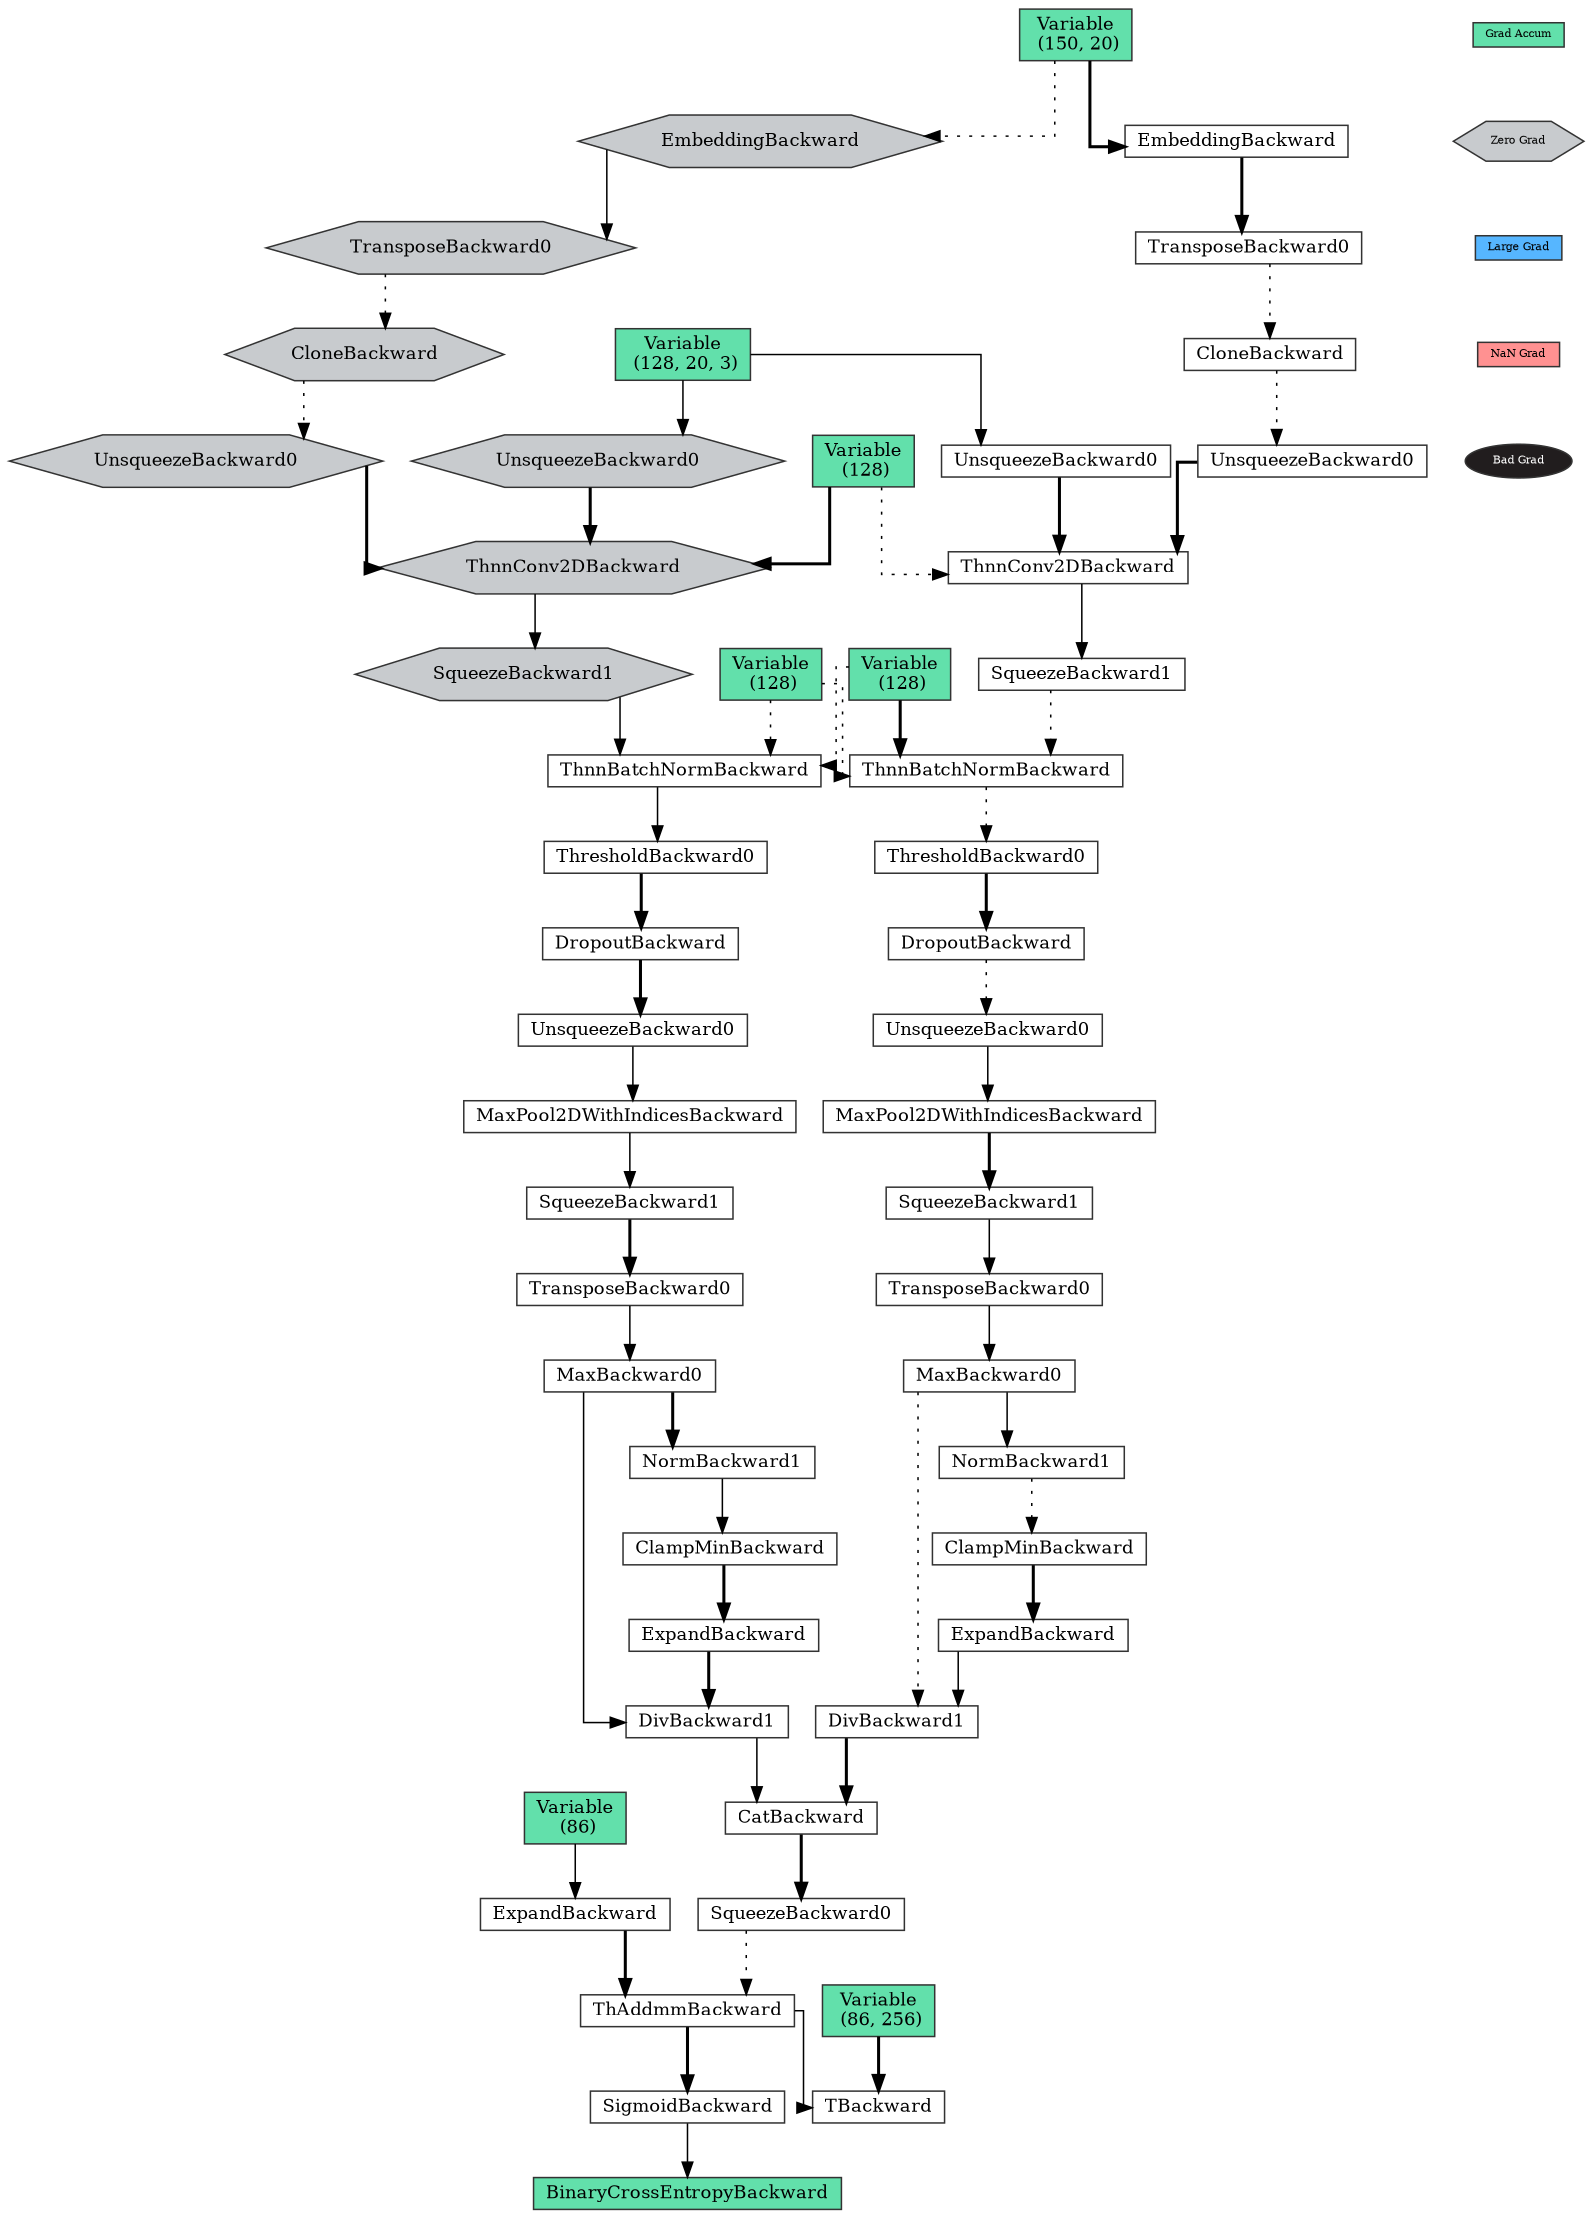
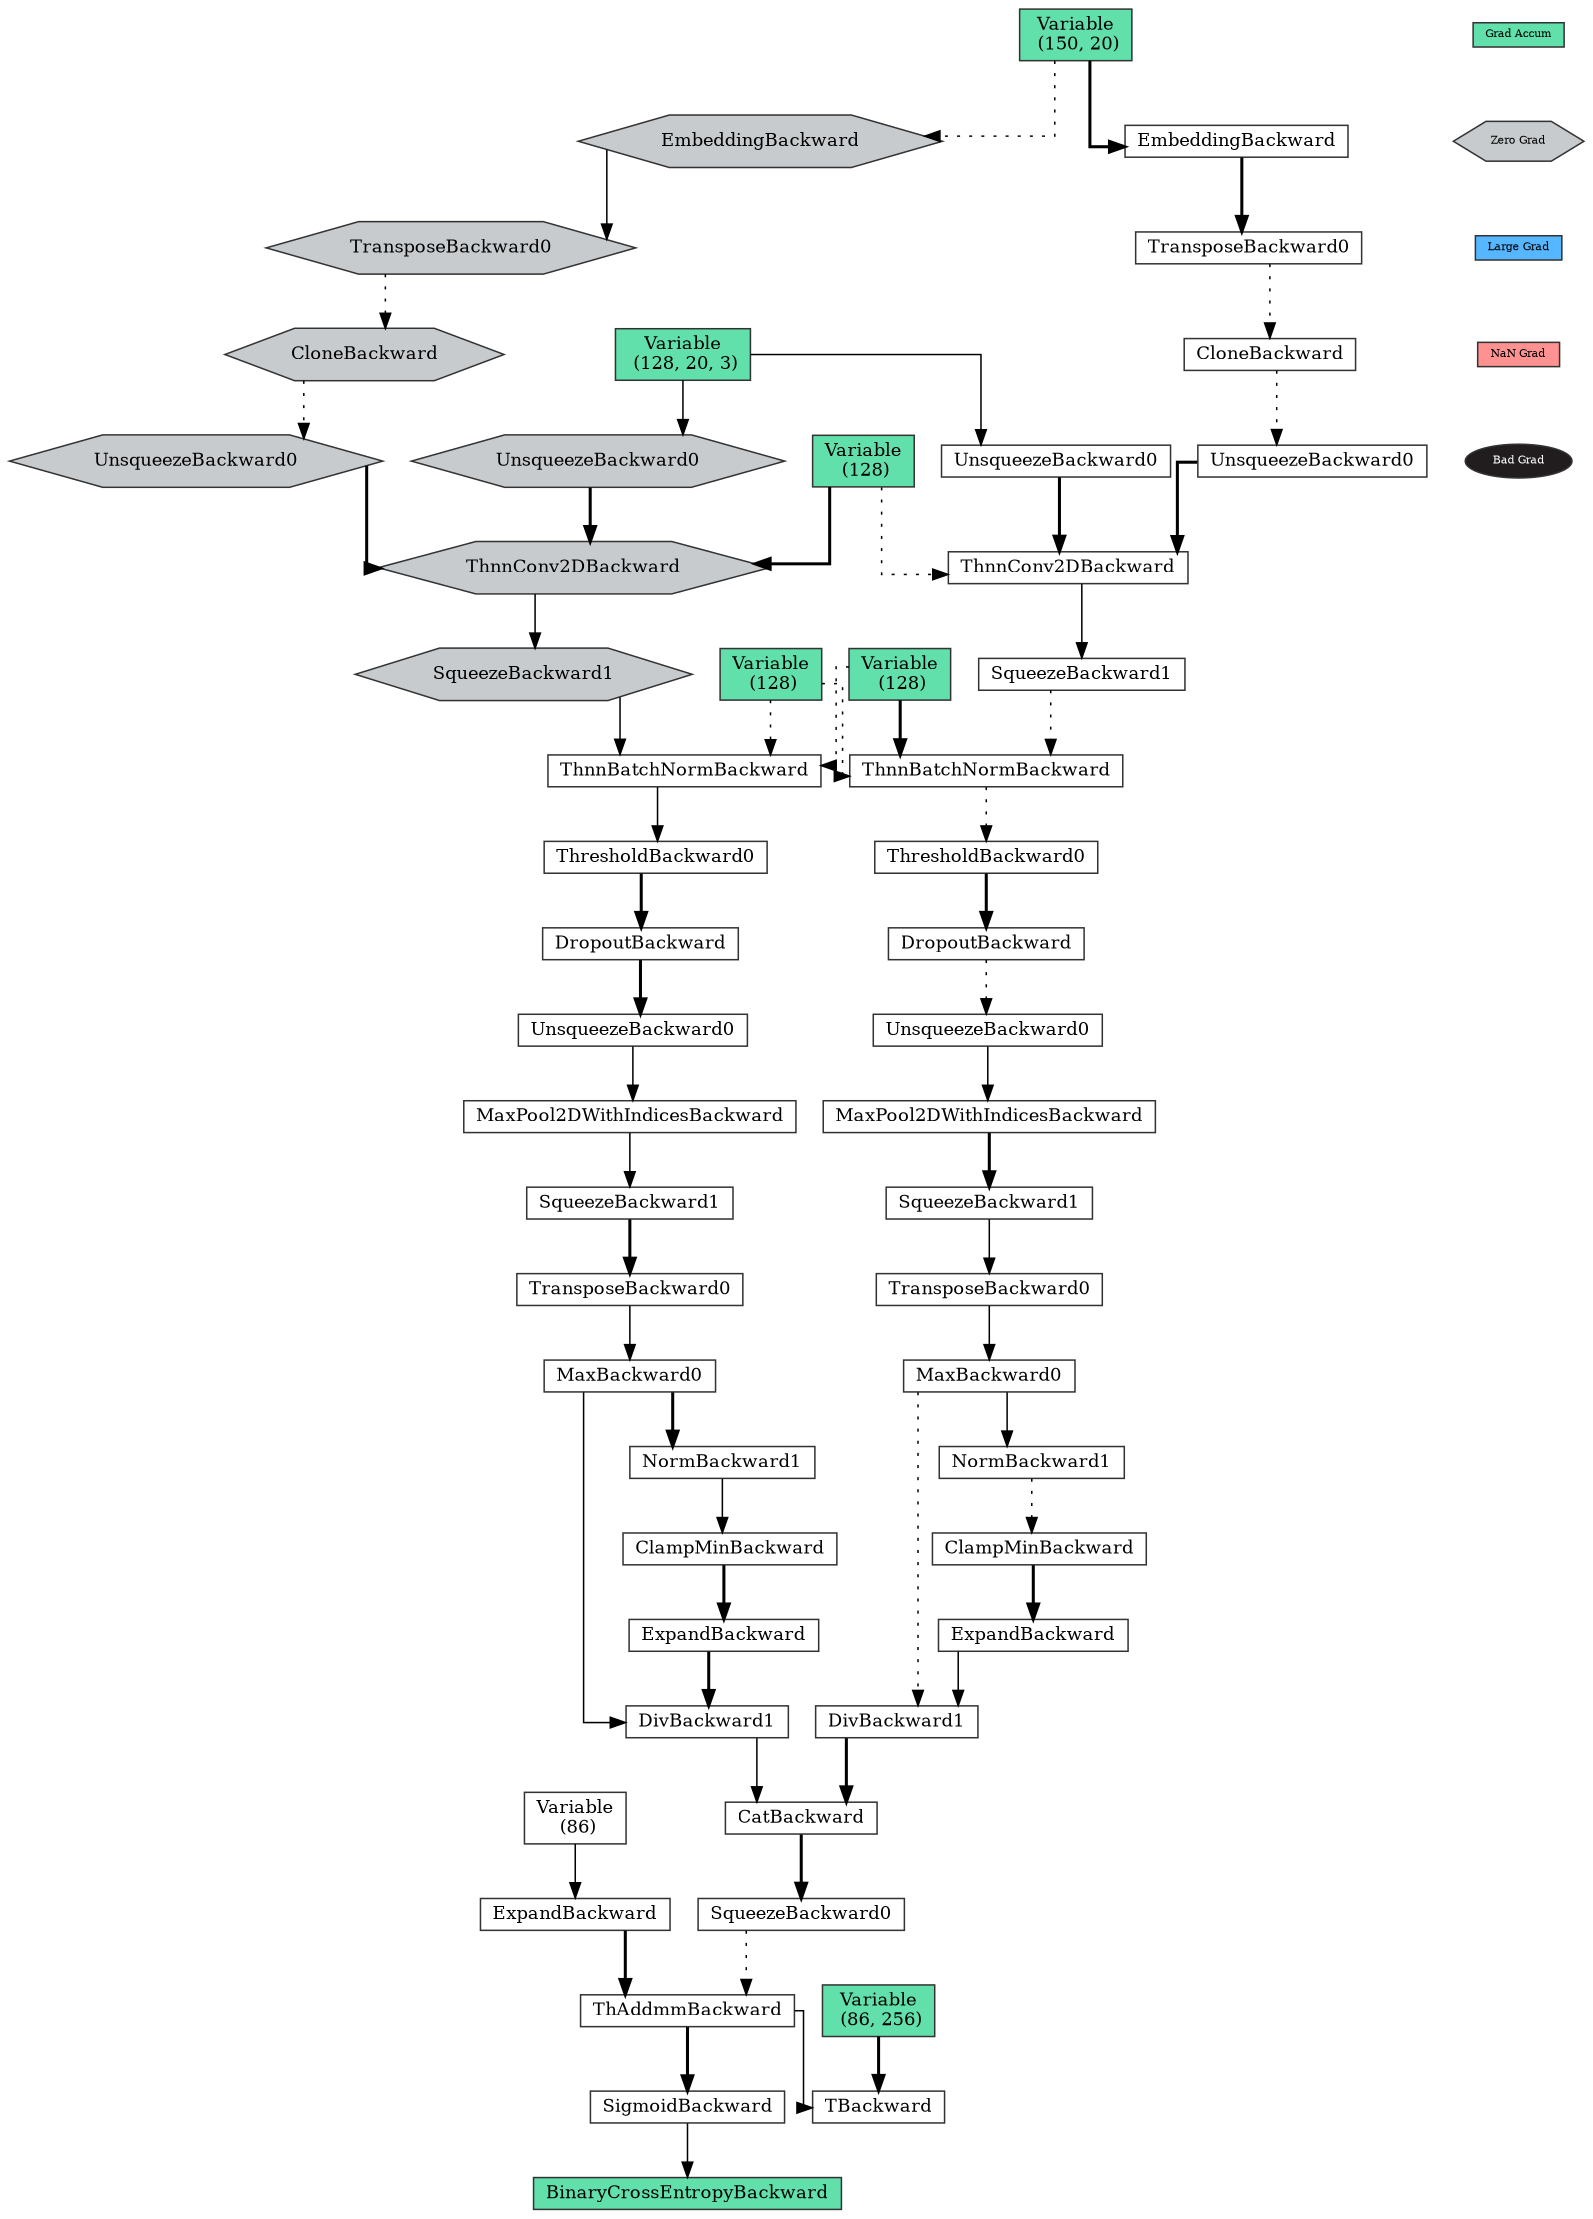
node "Variable (86)": fillcolor #62e0ab -> white
